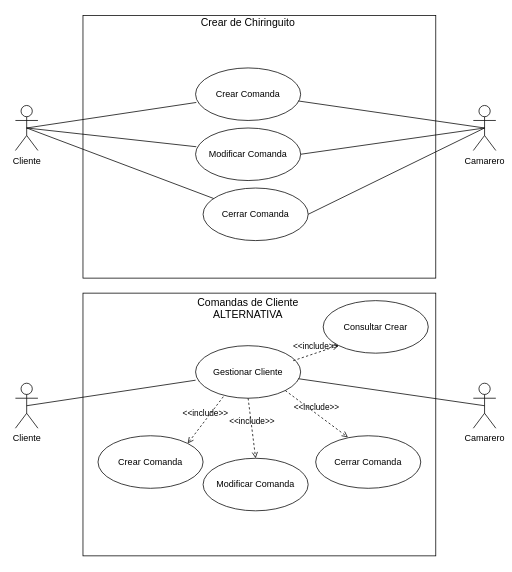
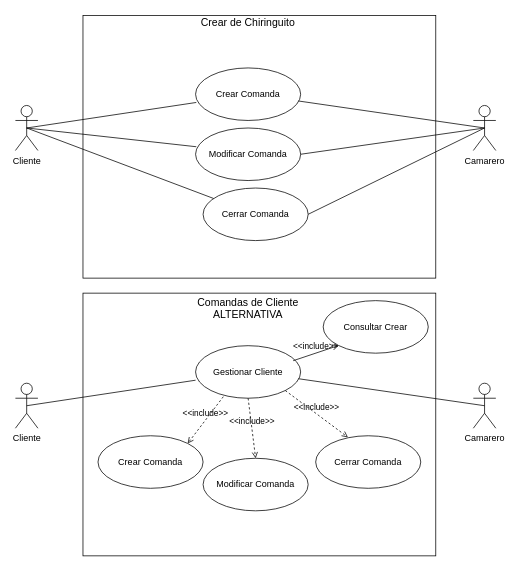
edge "Gestionar Cliente" -> "Consultar Crear": style dashed -> solid
